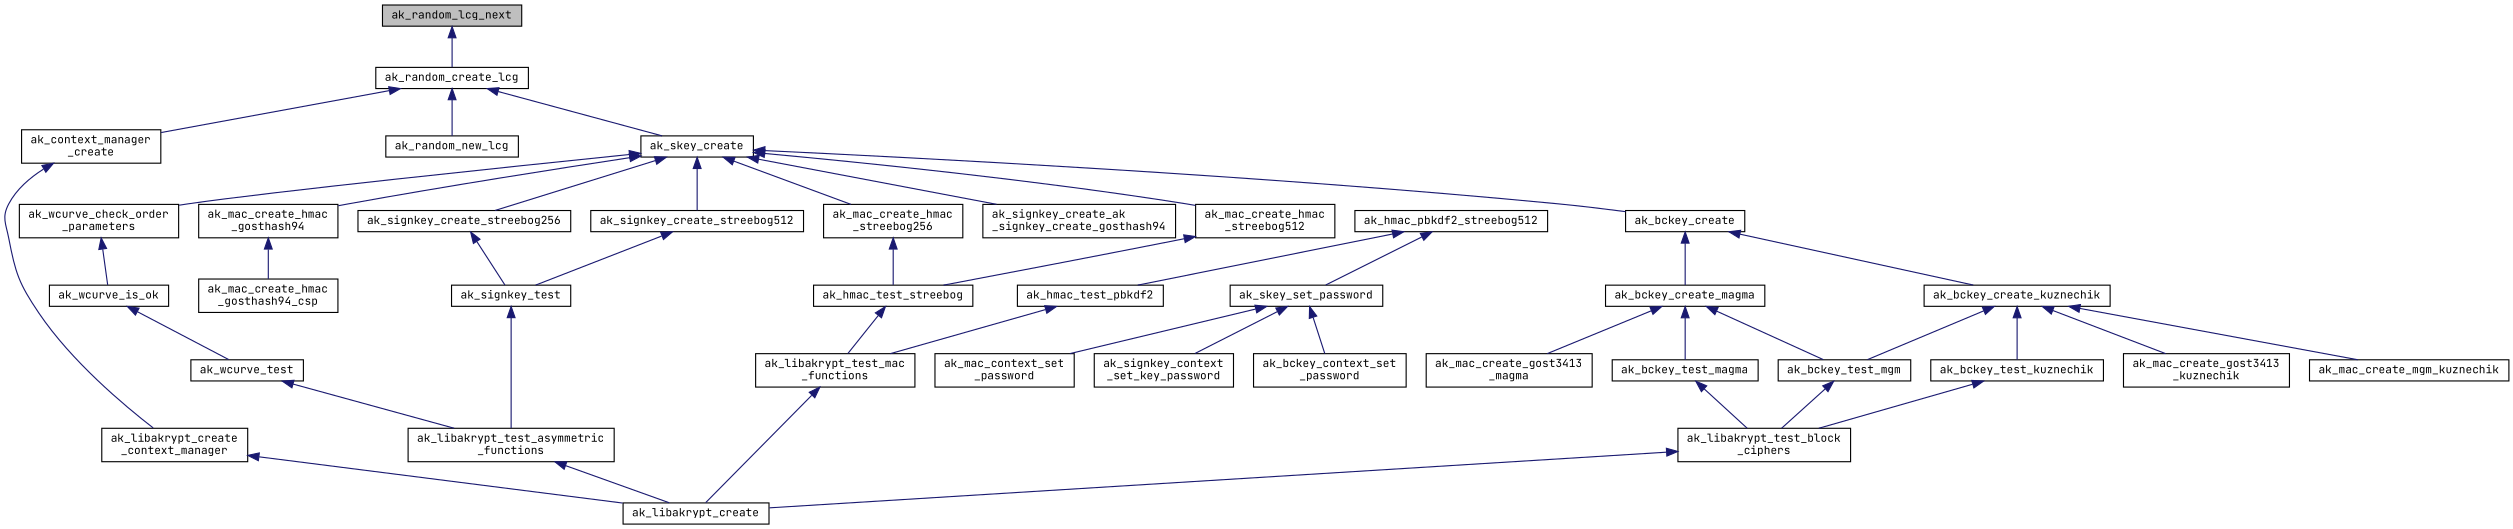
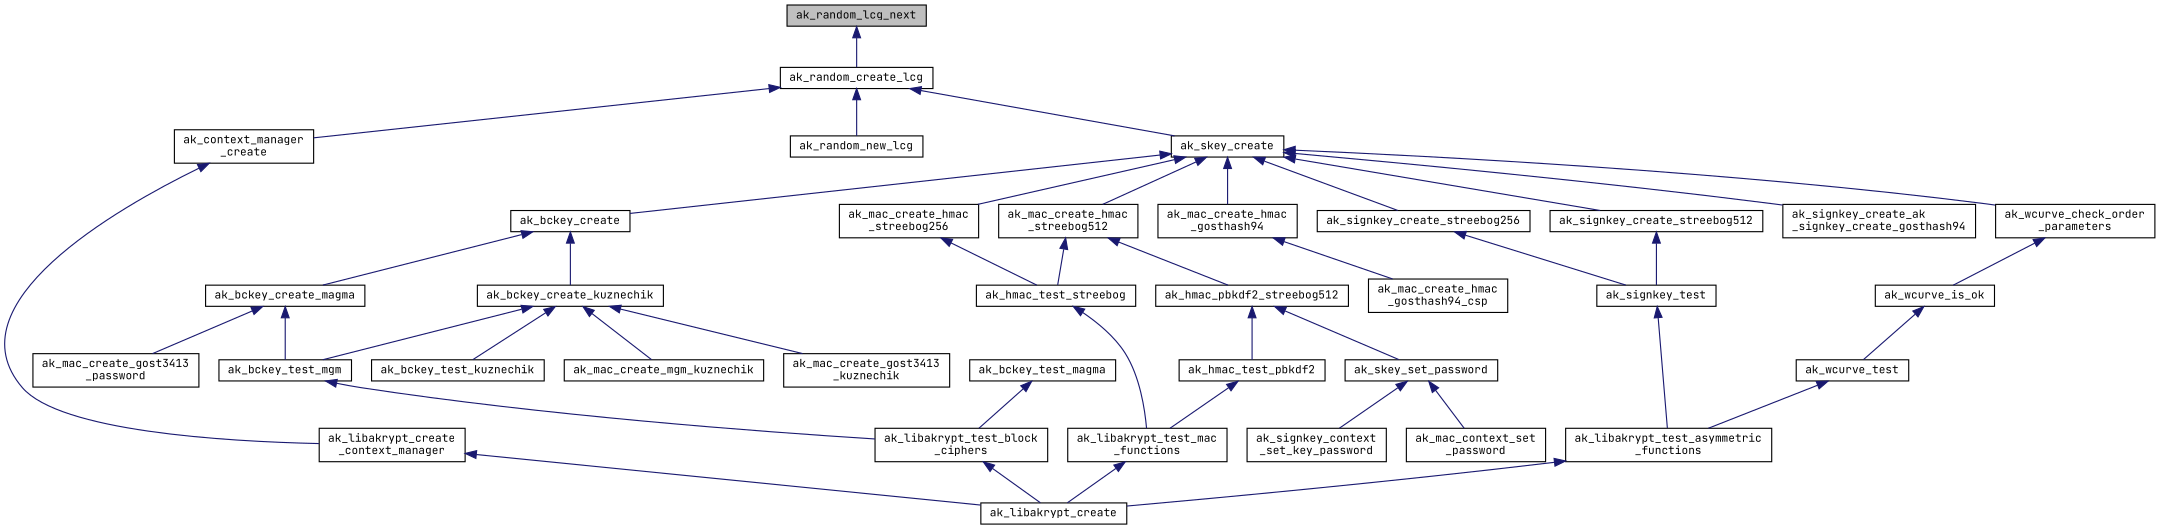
edge "ak_hmac_pbkdf2_streebog512" -> "ak_mac_create_hmac _streebog512": added
edge "ak_bckey_test_magma" -> "ak_bckey_create_magma": removed
node "ak_bckey_context_set _password": removed
node "ak_mac_create_gost3413 _magma": label "ak_mac_create_gost3413 _magma" -> "ak_mac_create_gost3413 _password"
edge "ak_libakrypt_test_block _ciphers" -> "ak_bckey_test_kuznechik": removed
